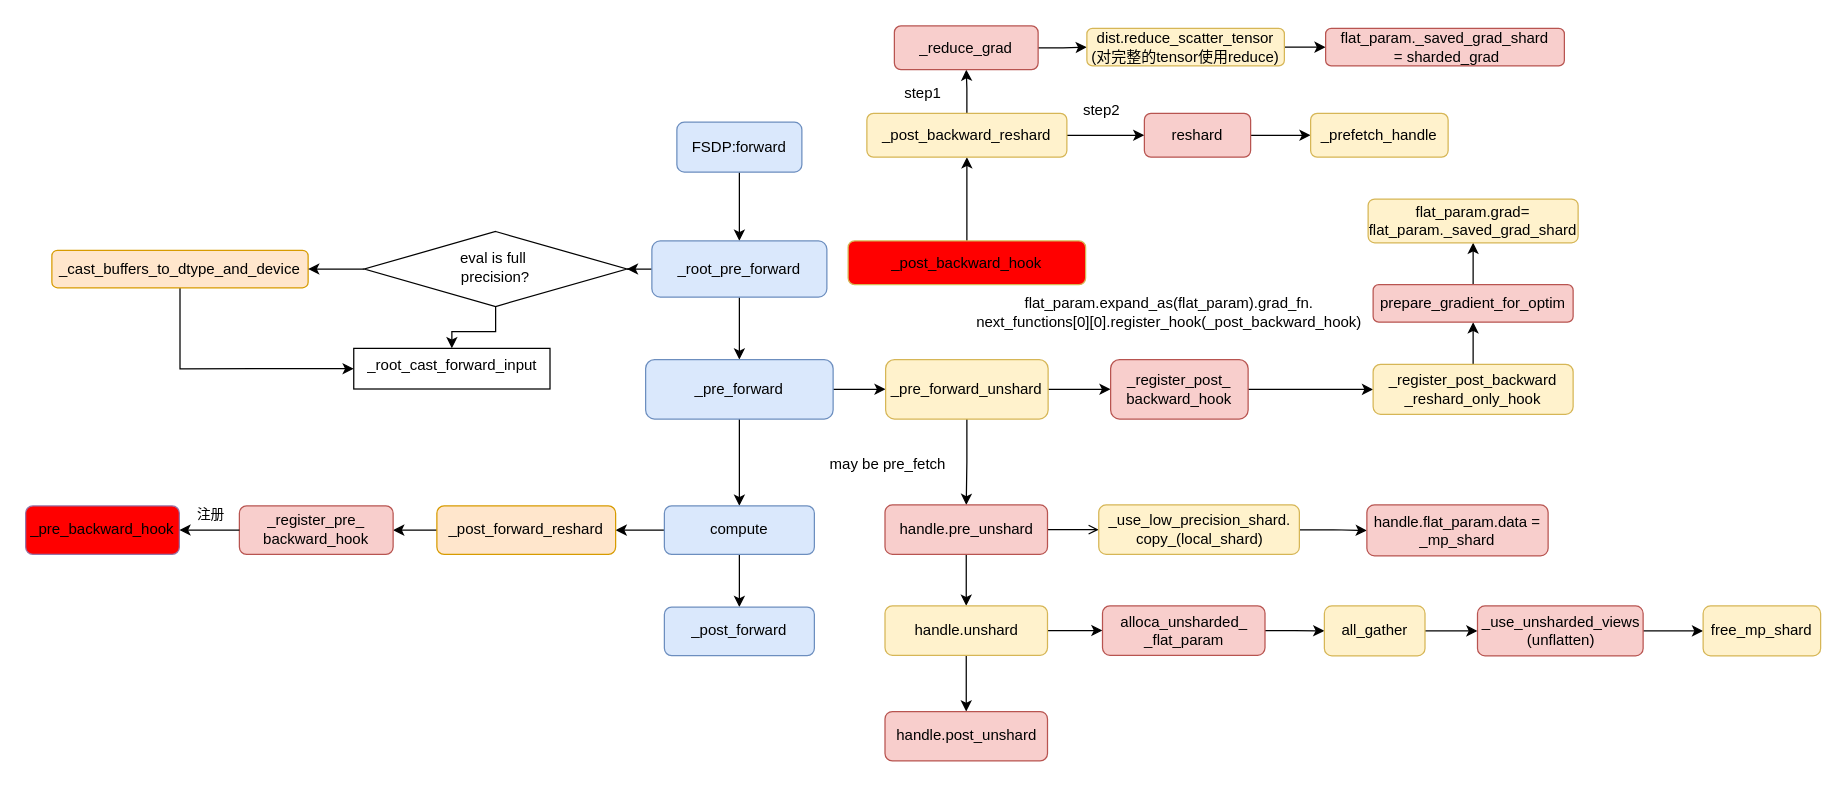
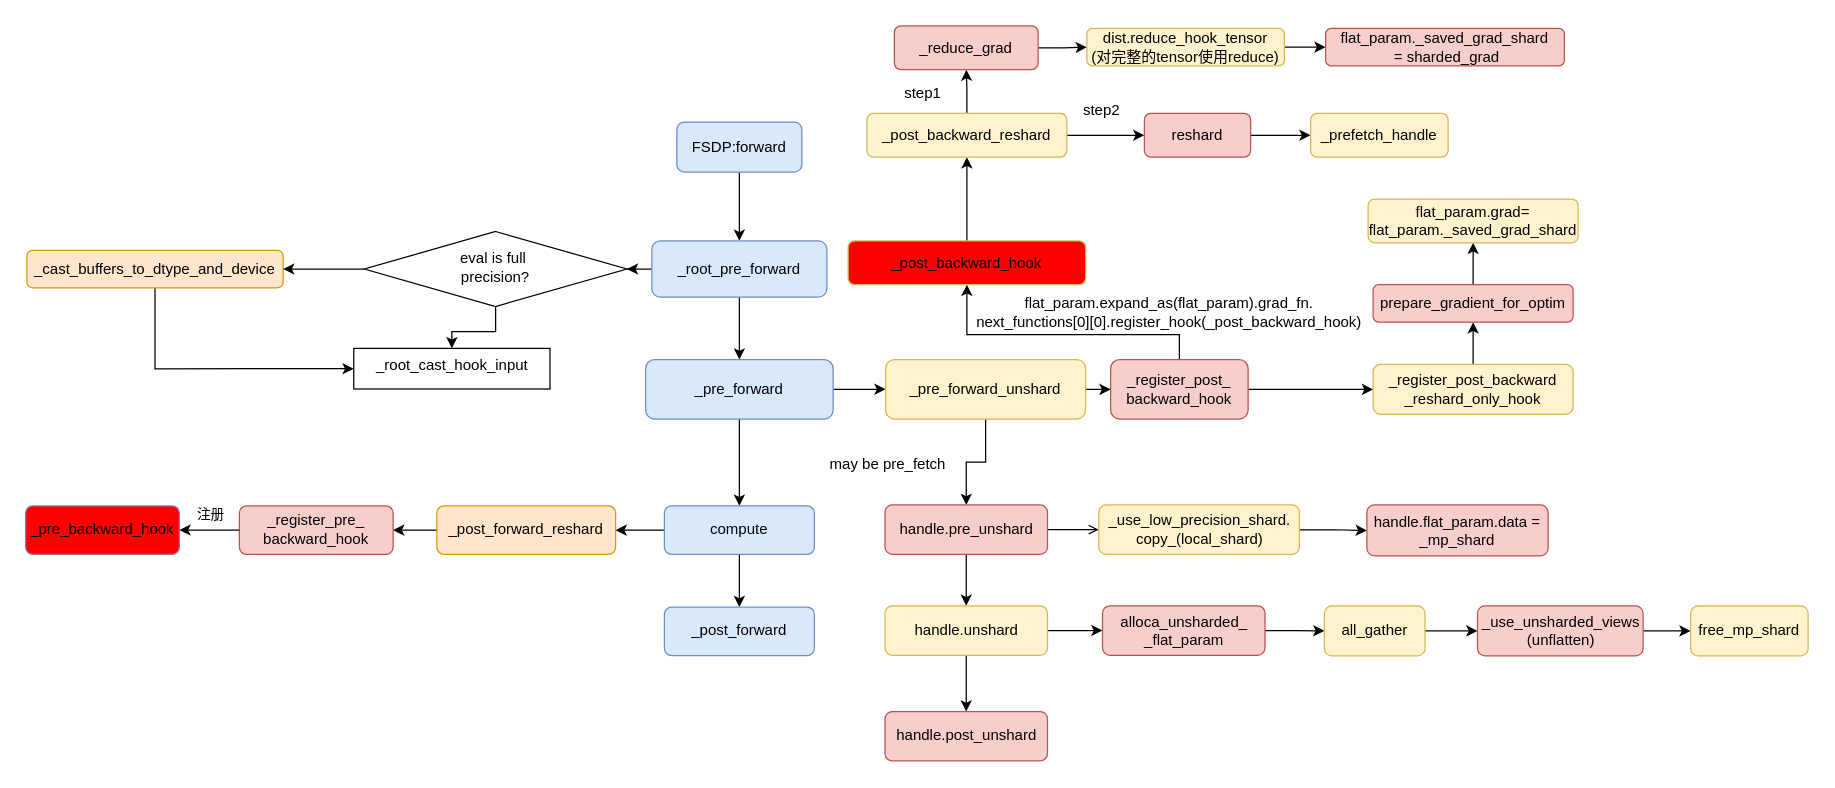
node "dist.reduce_scatter_tensor (对完整的tensor使用reduce)": label "dist.reduce_scatter_tensor (对完整的tensor使用reduce)" -> "dist.reduce_hook_tensor (对完整的tensor使用reduce)"
node "_cast_buffers_to_dtype_and_device": moved (180, 269) -> (155, 269)
edge "_register_post_ backward_hook" -> "_post_backward_hook": added
node "_root_cast_forward_input": label "_root_cast_forward_input" -> "_root_cast_hook_input"
node "_pre_forward_unshard": size 163x59 -> 200x59
node "free_mp_shard": moved (1762, 631) -> (1749, 631)
